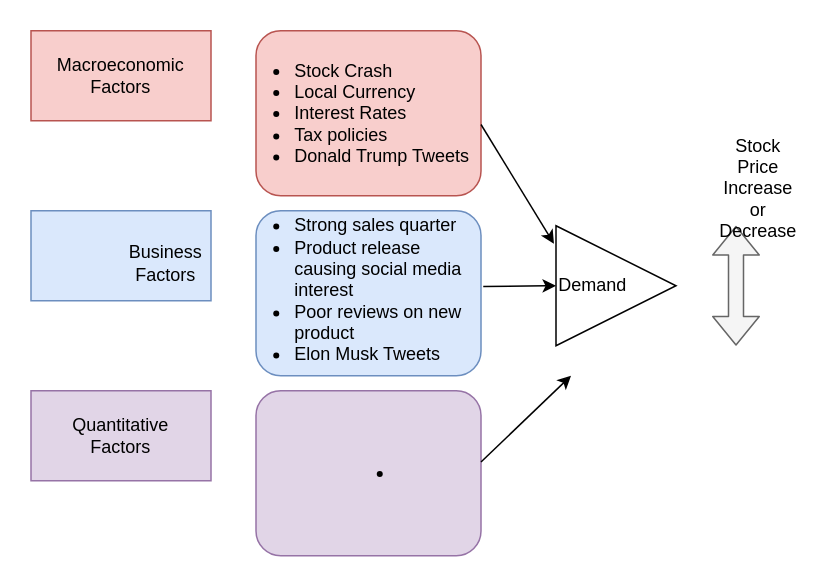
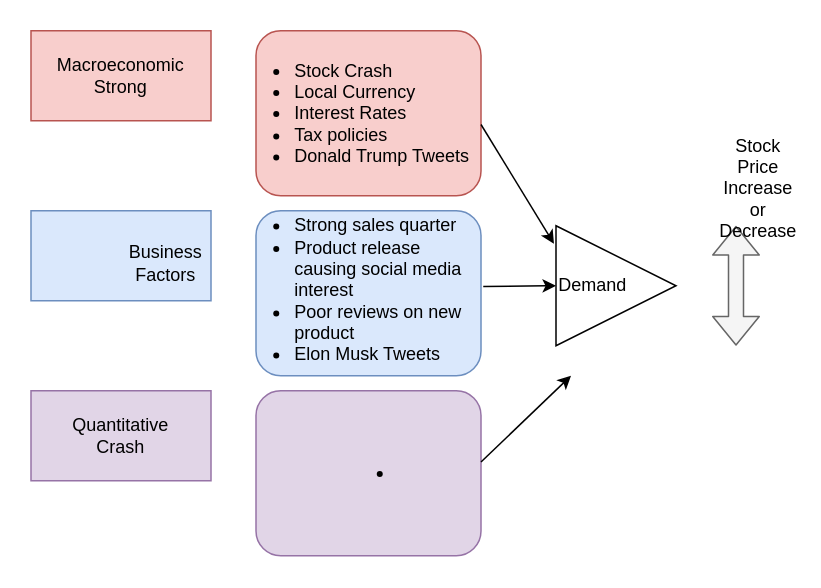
node "Macroeconomic Factors": label "Macroeconomic Factors" -> "Macroeconomic Strong"
node "Quantitative Factors": label "Quantitative Factors" -> "Quantitative Crash"
